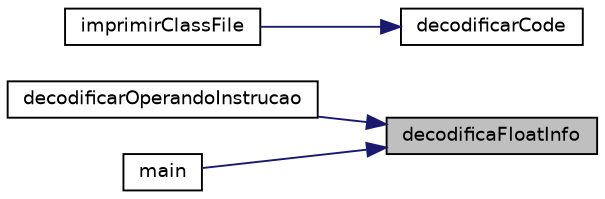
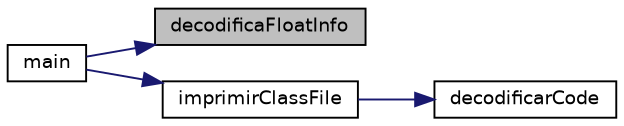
edge "main" -> "imprimirClassFile": added
node "decodificarOperandoInstrucao": removed
